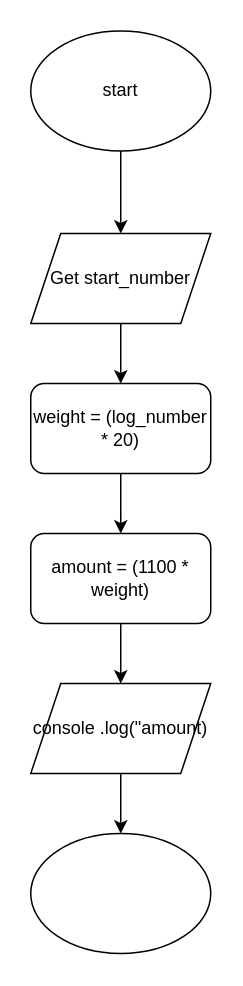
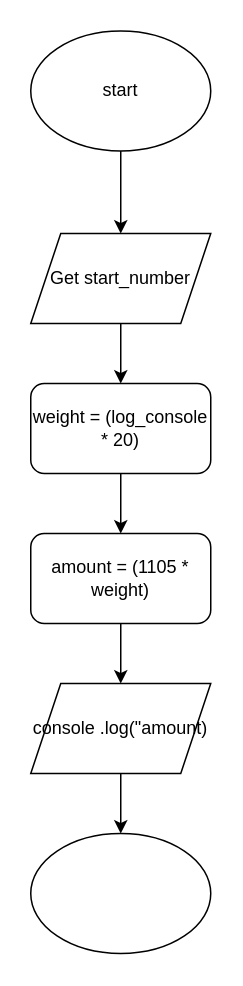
node "weight = (log_number * 20)": label "weight = (log_number * 20)" -> "weight = (log_console * 20)"
node "amount = (1100 * weight)": label "amount = (1100 * weight)" -> "amount = (1105 * weight)"
